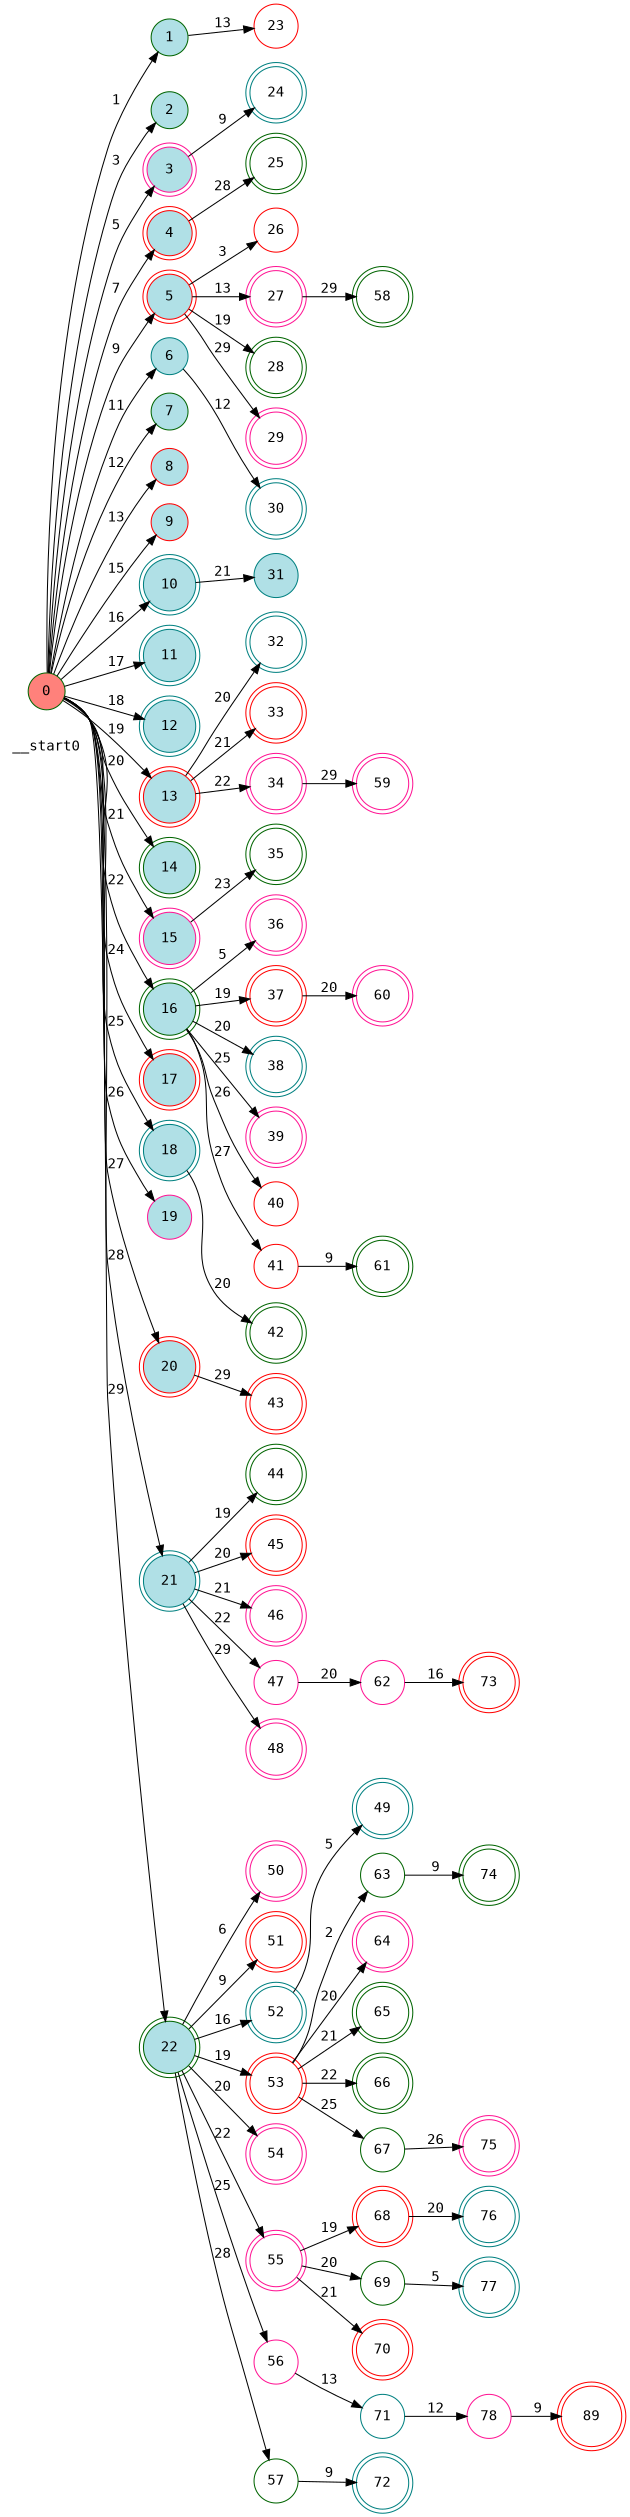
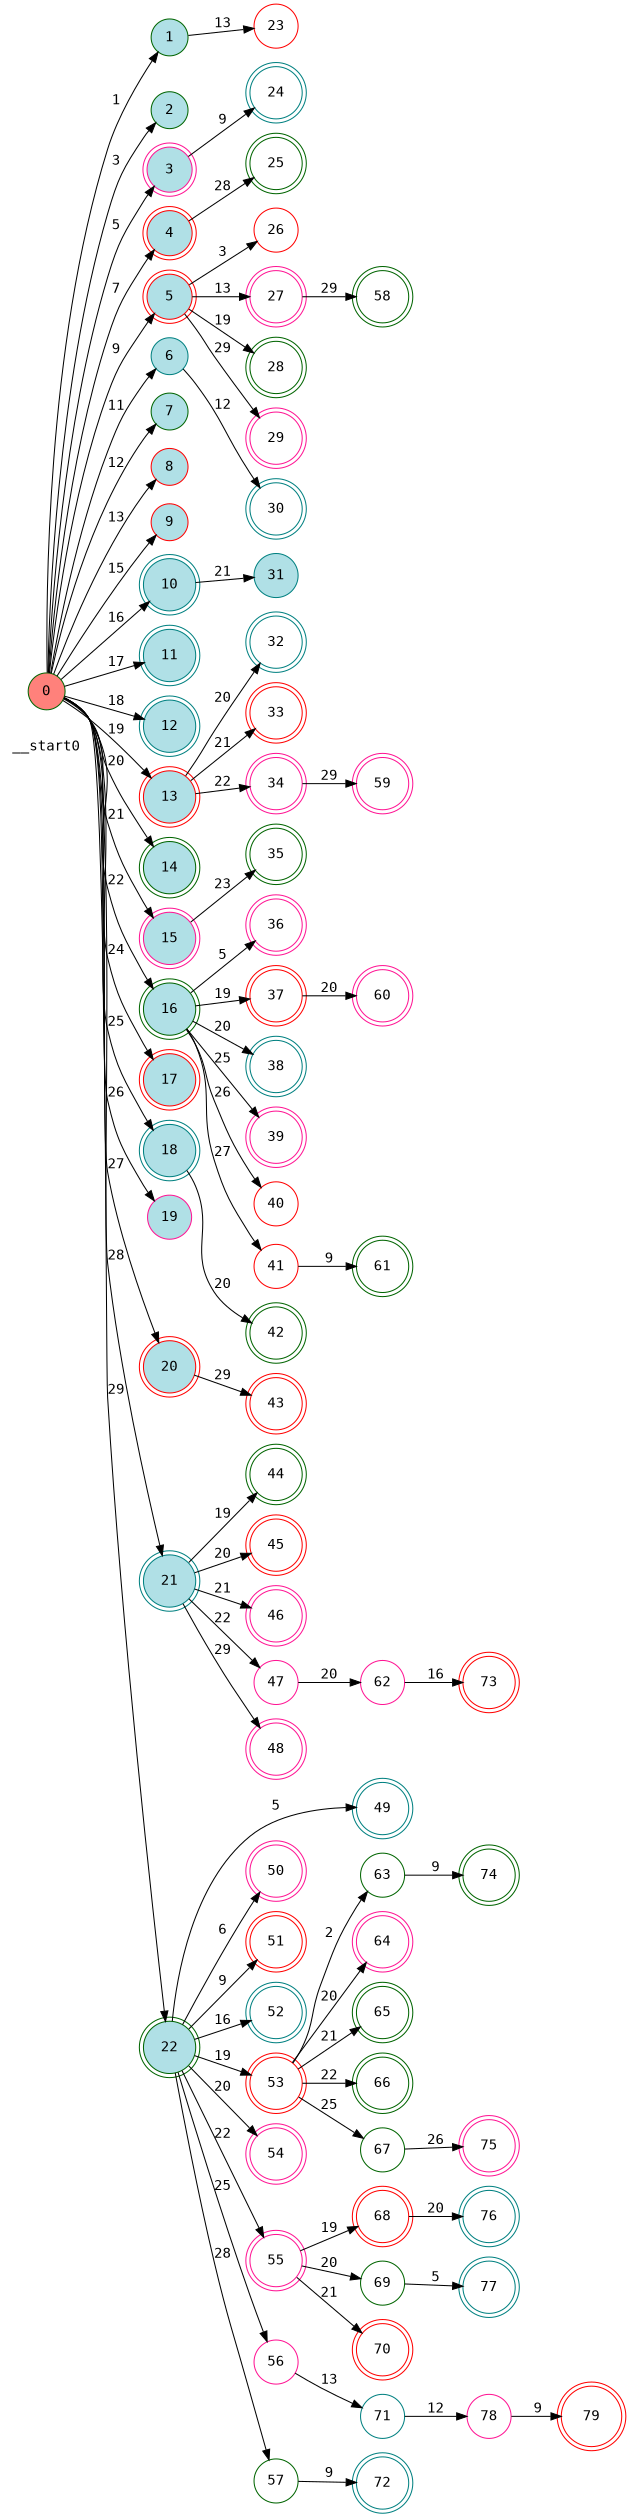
edge "52" -> "49": now "22" -> "49"
node "89": label "89" -> "79"
